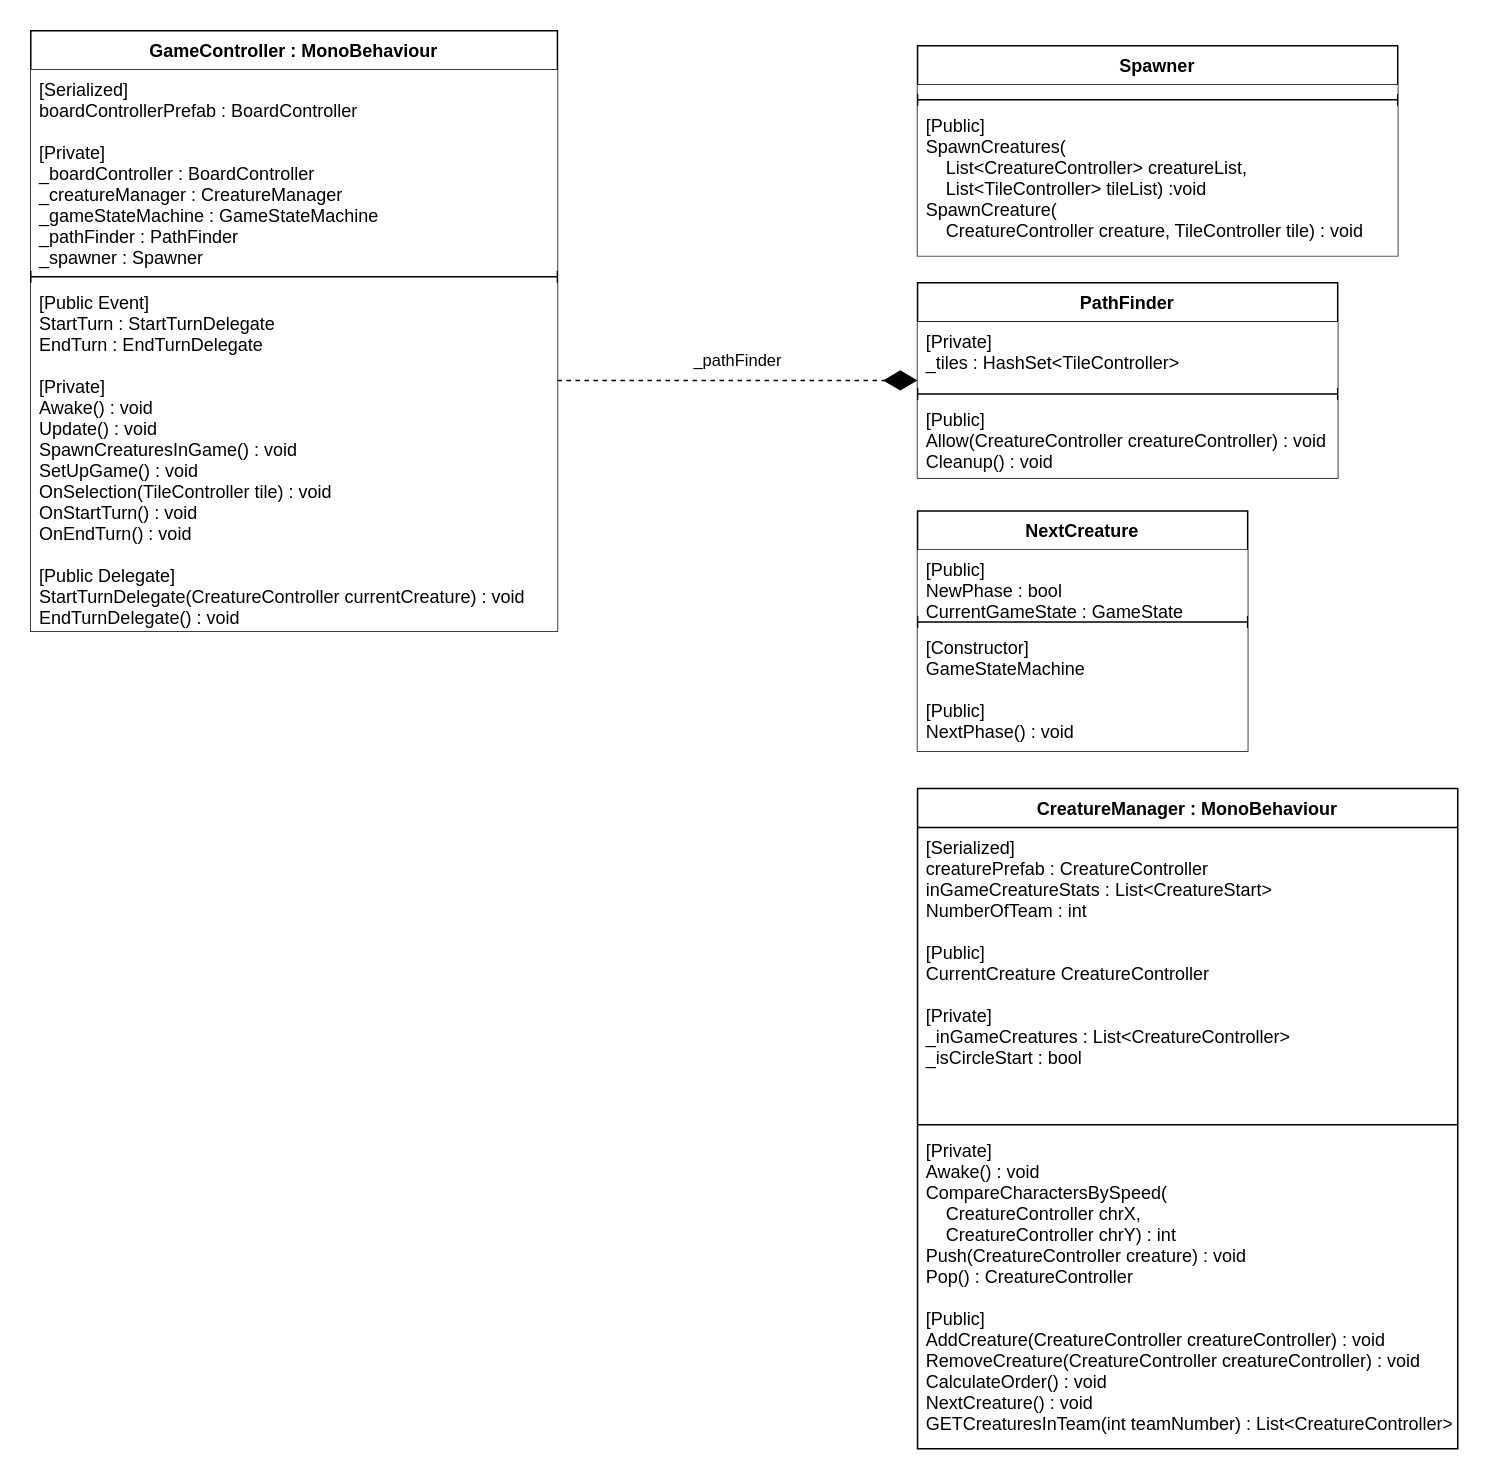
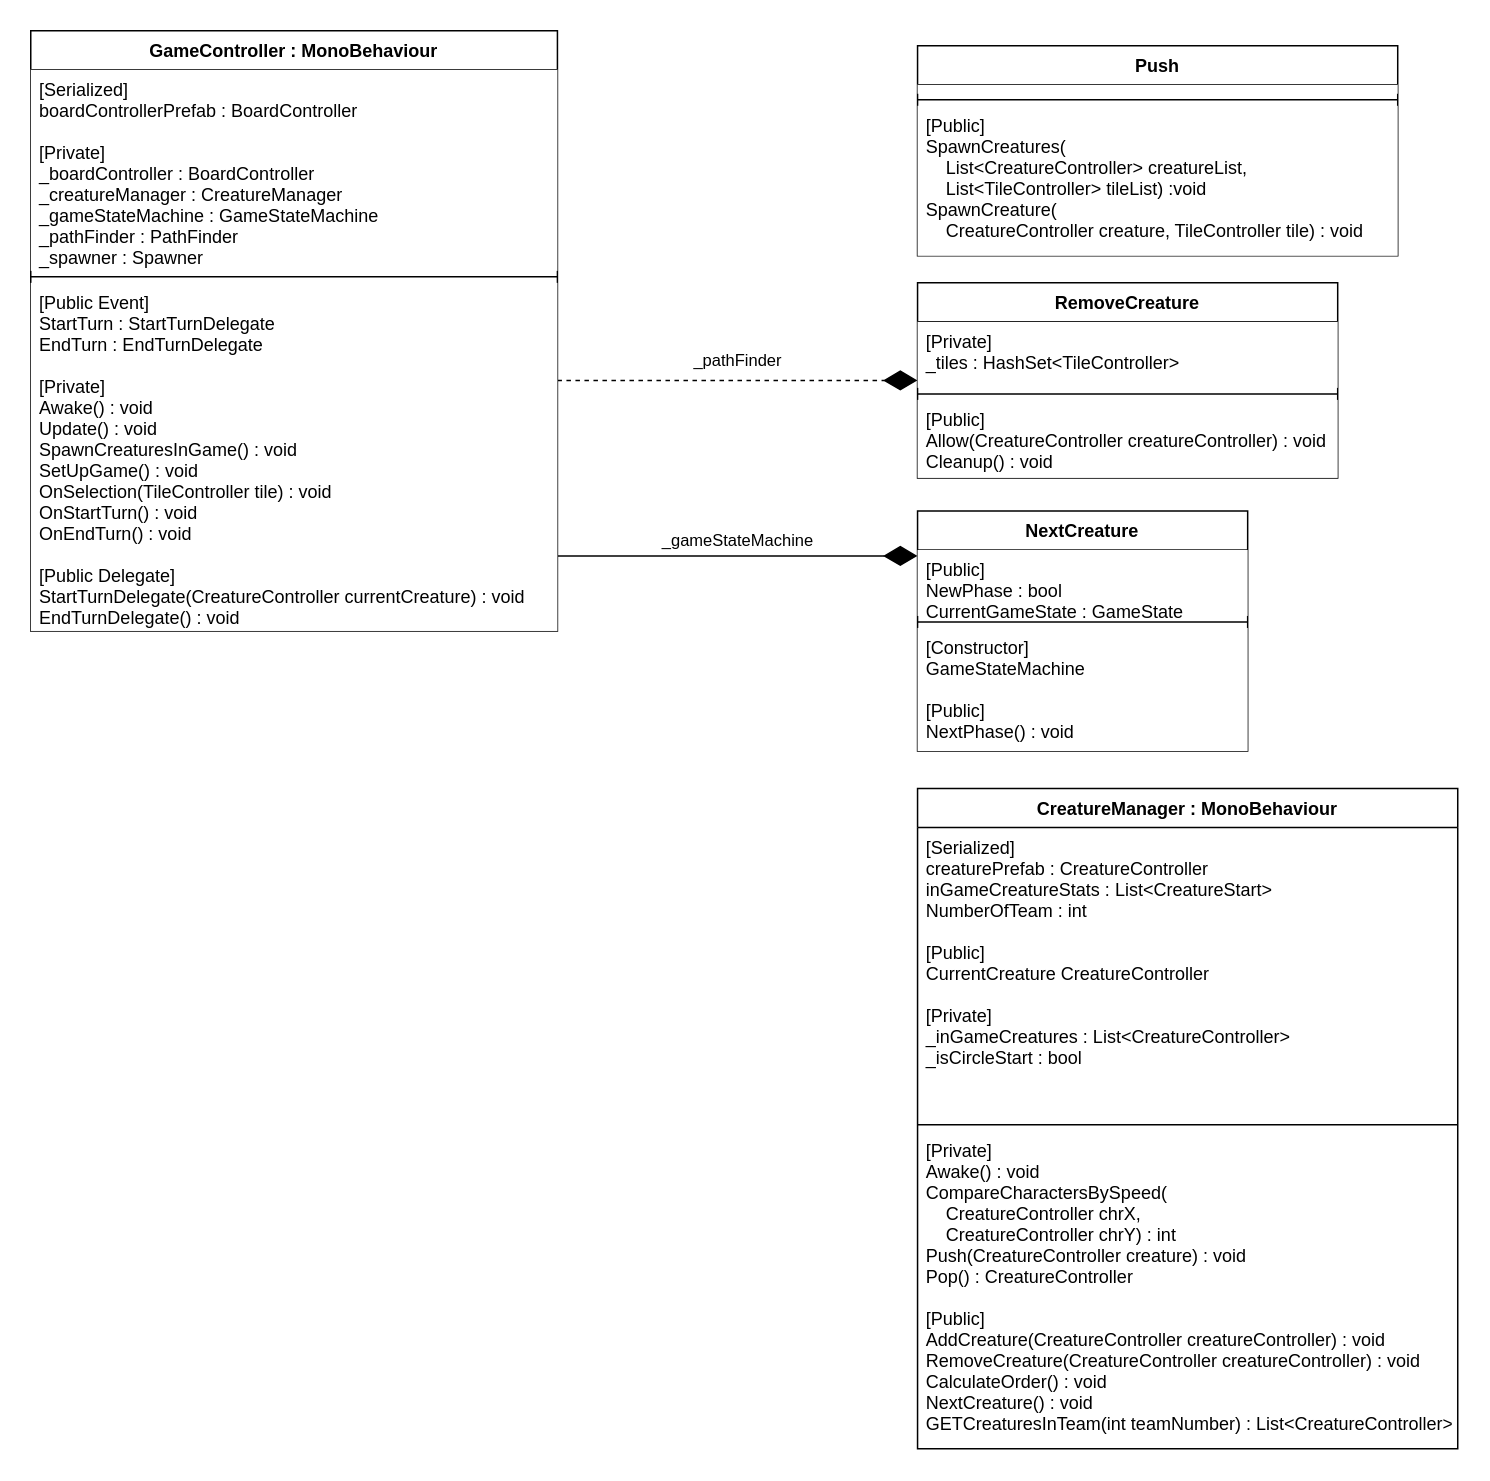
node "Spawner": label "Spawner" -> "Push"
node "PathFinder": label "PathFinder" -> "RemoveCreature"
edge "GameController : MonoBehaviour" -> "NextCreature": added, label "_gameStateMachine"
